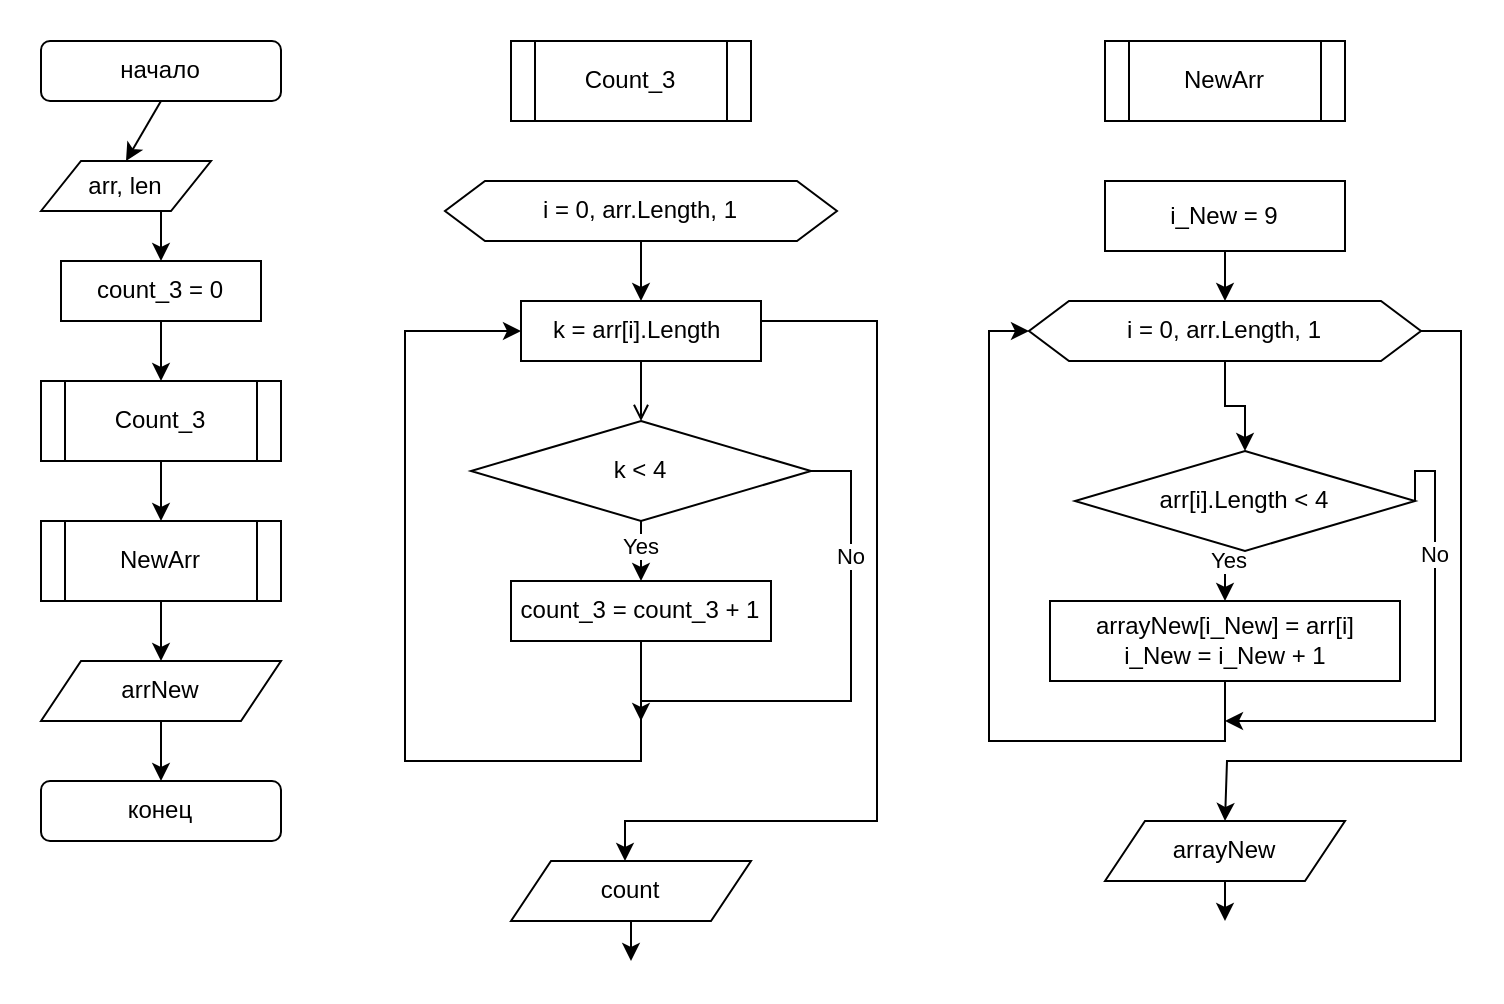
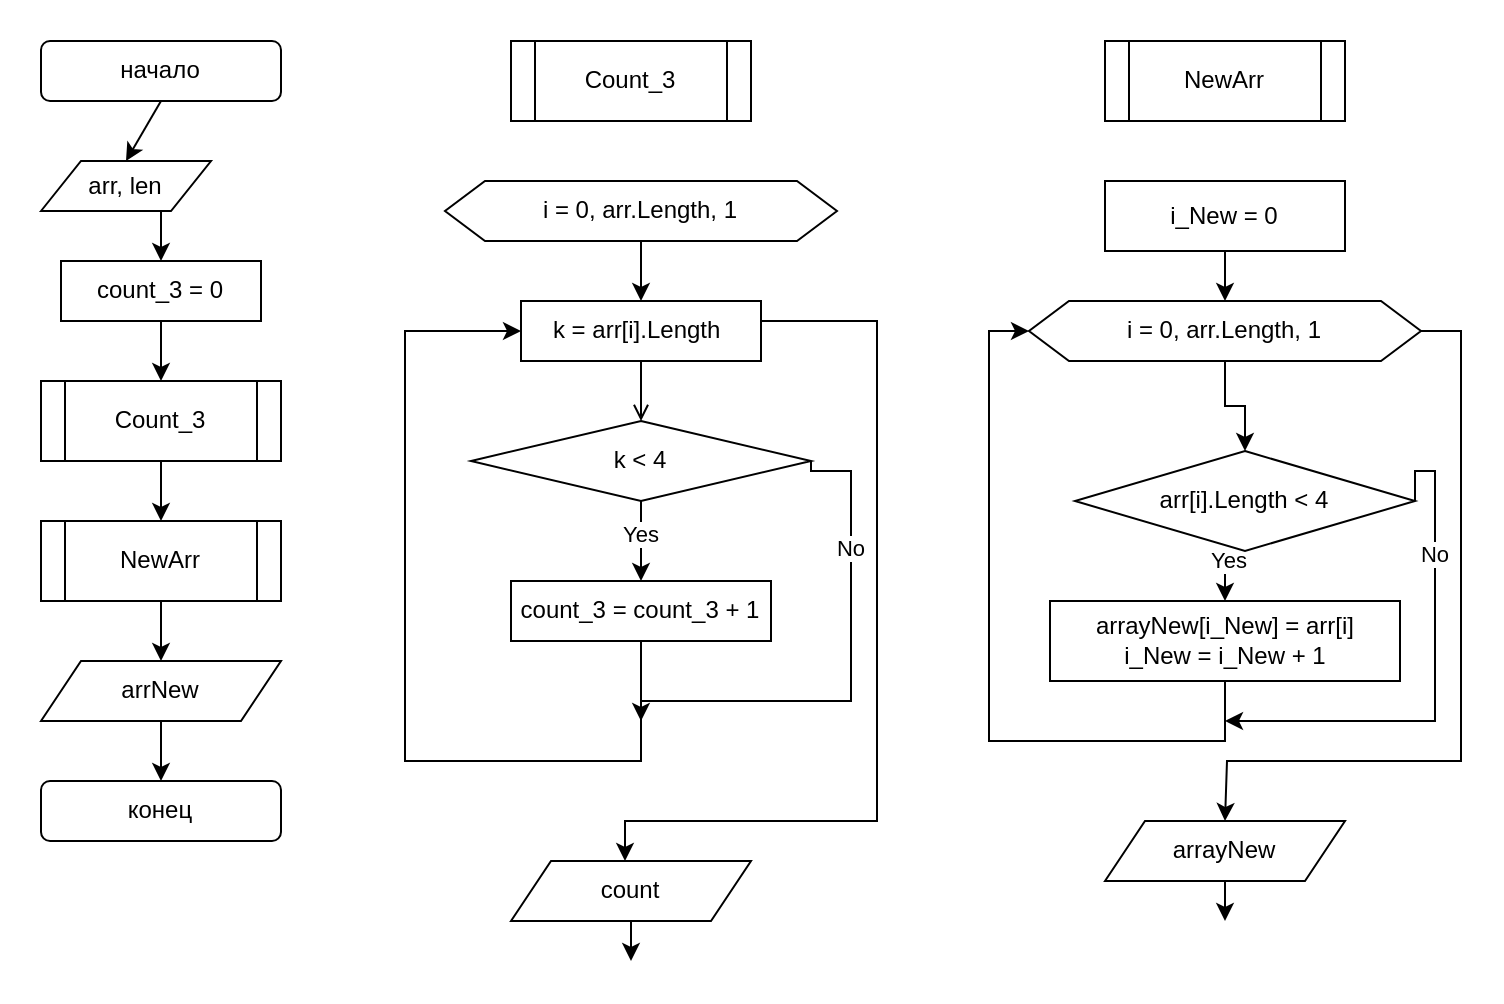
node "i_New = 9": label "i_New = 9" -> "i_New = 0"
node "k < 4": size 340x100 -> 340x80
